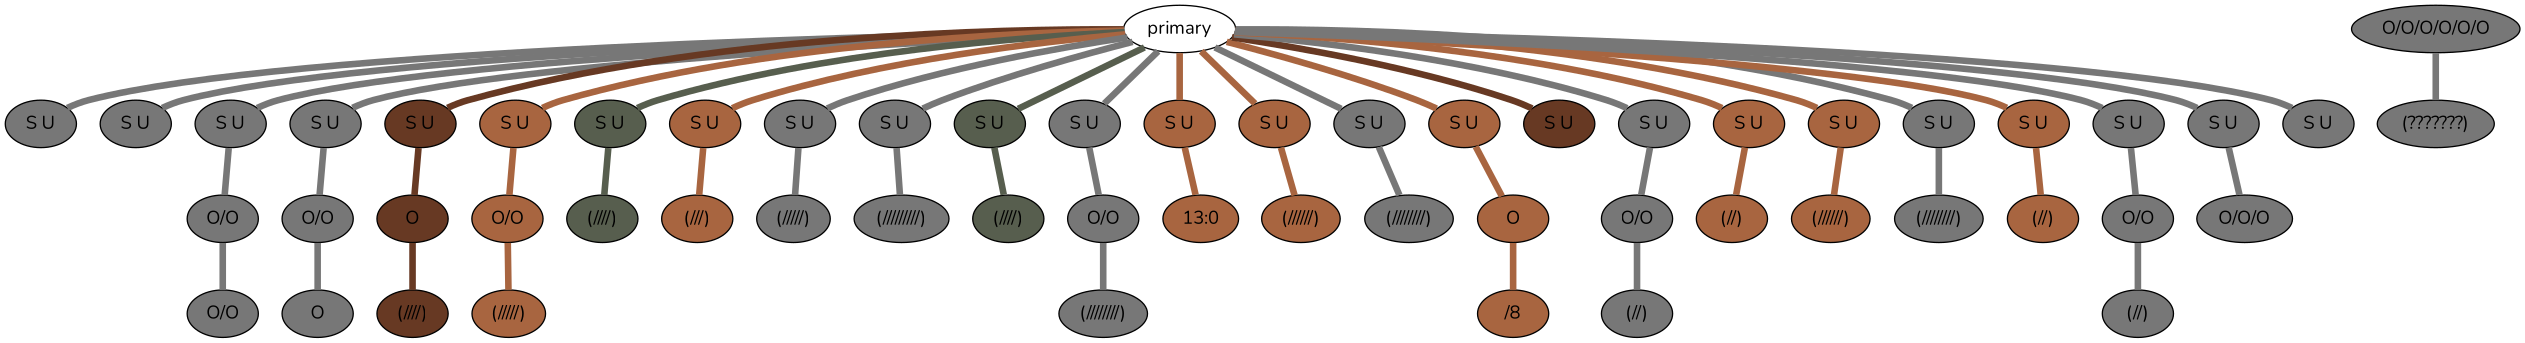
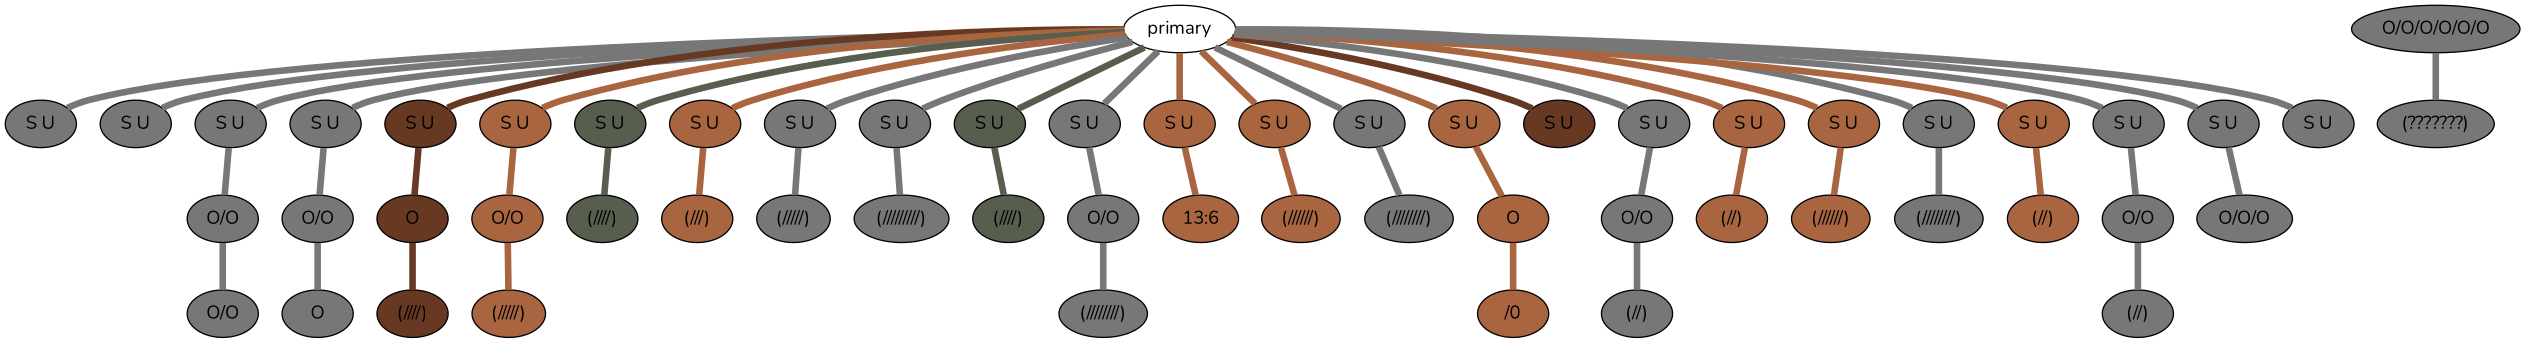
node "13:0": label "13:0" -> "13:6"
node "/8": label "/8" -> "/0"
